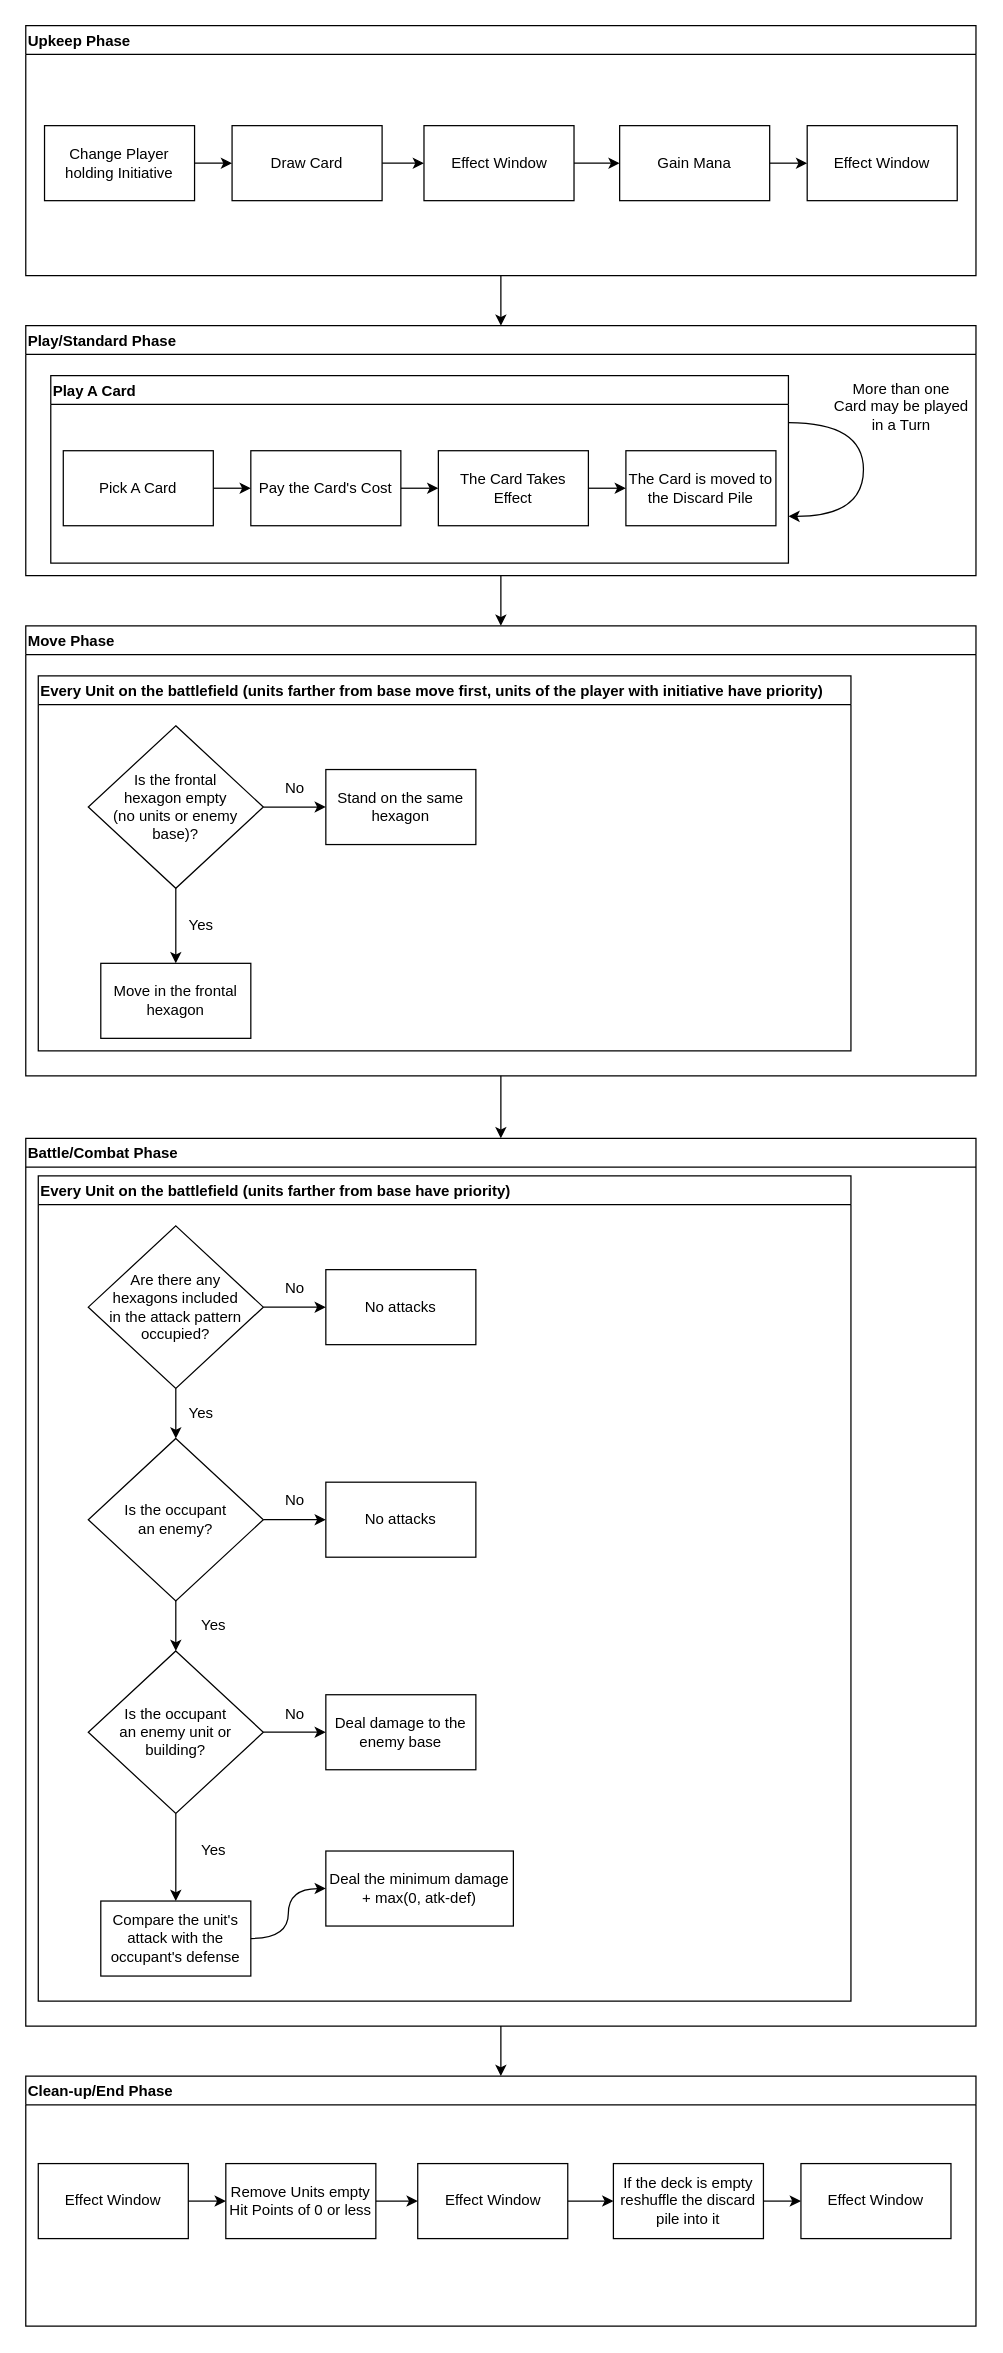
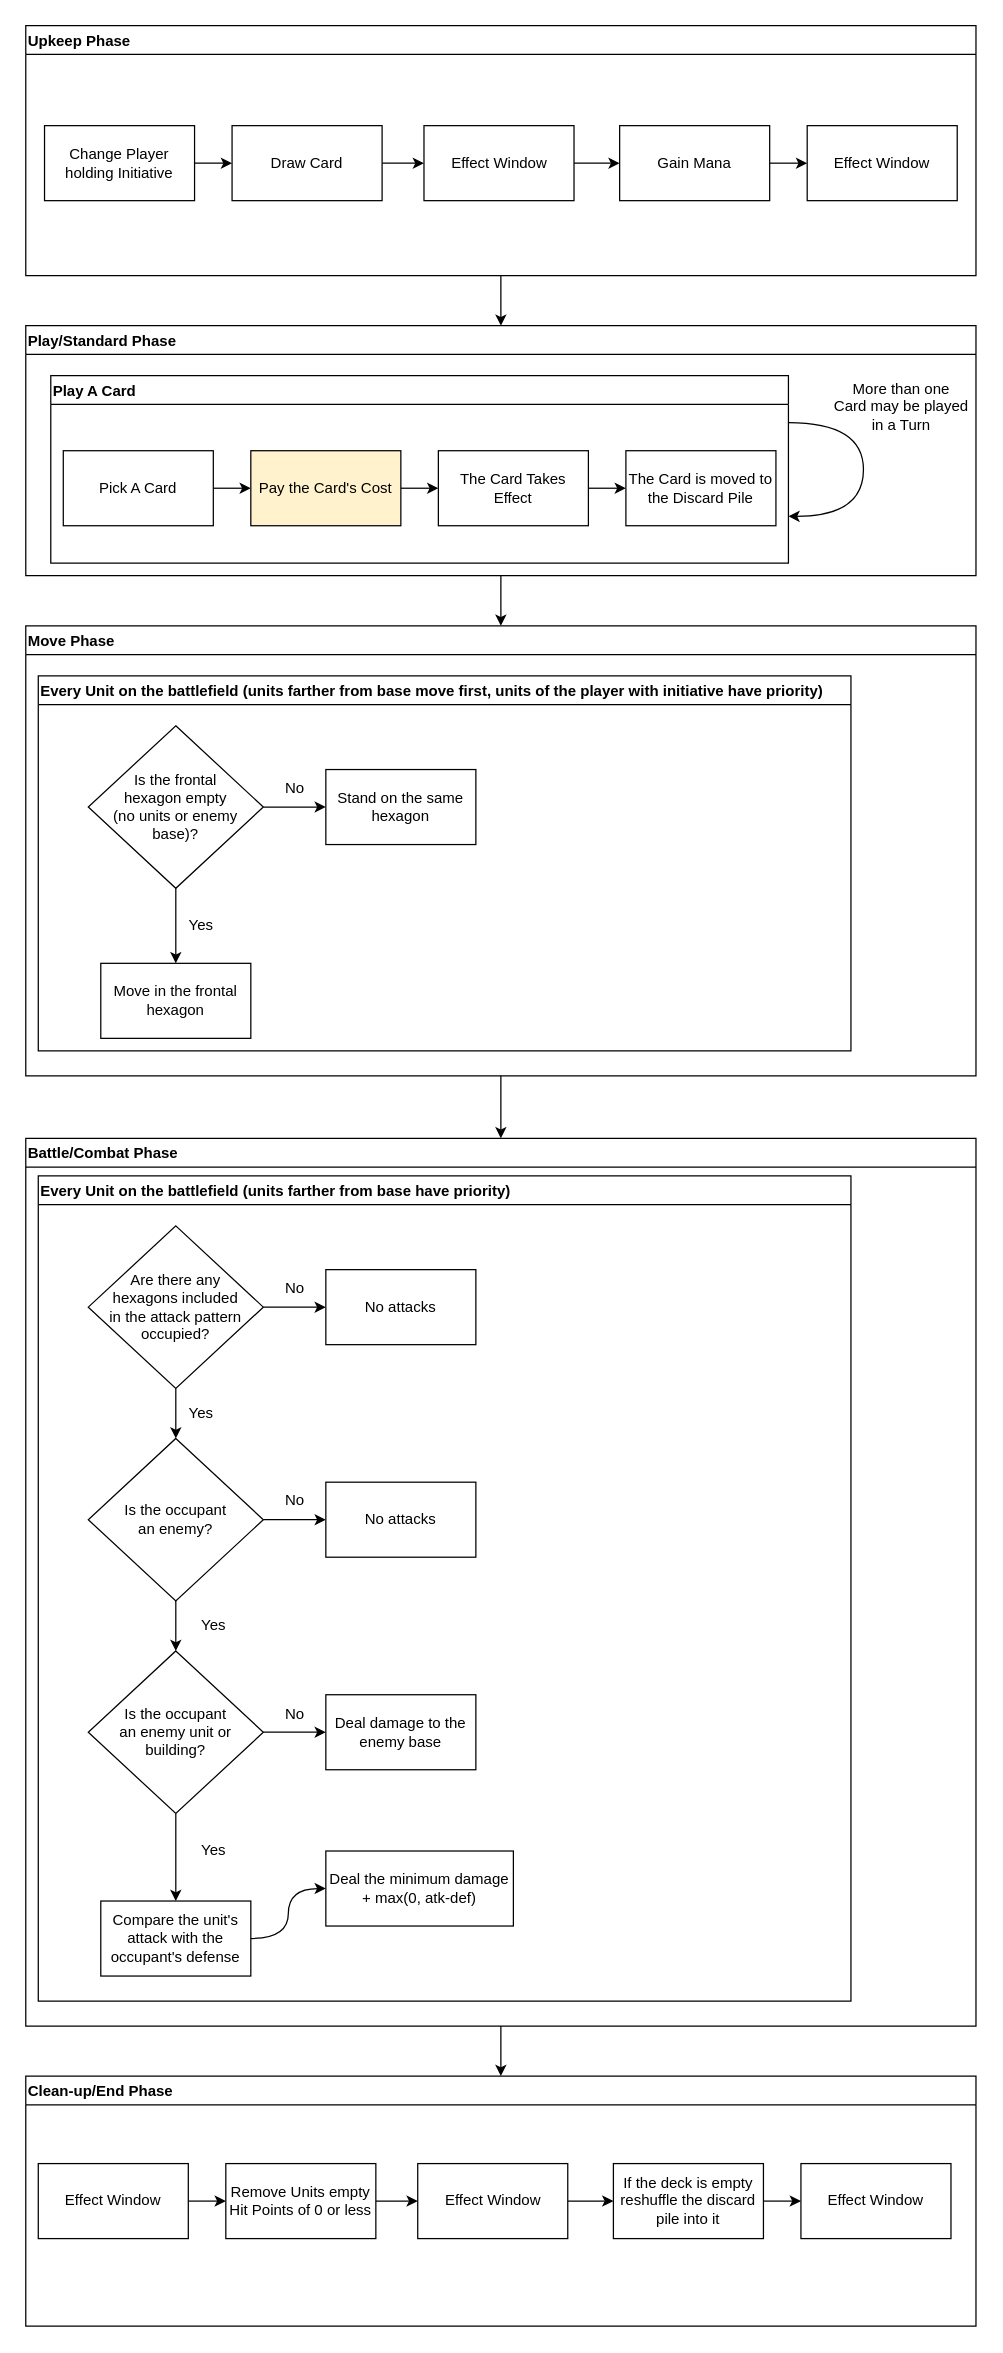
node "Pay the Card's Cost": fillcolor #ffffff -> #fff2cc
